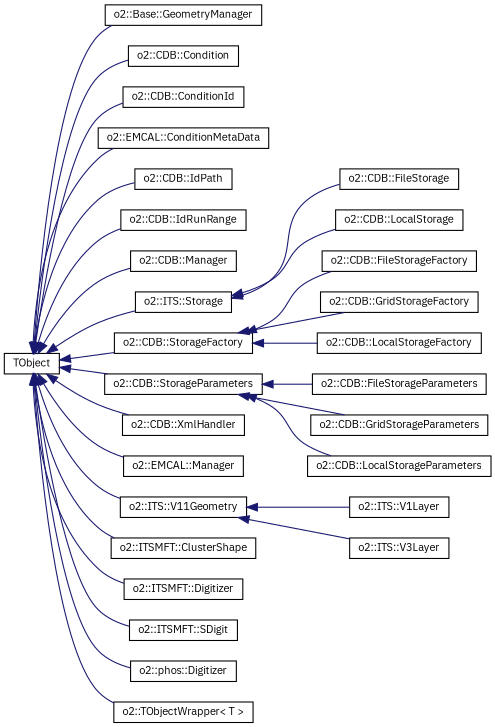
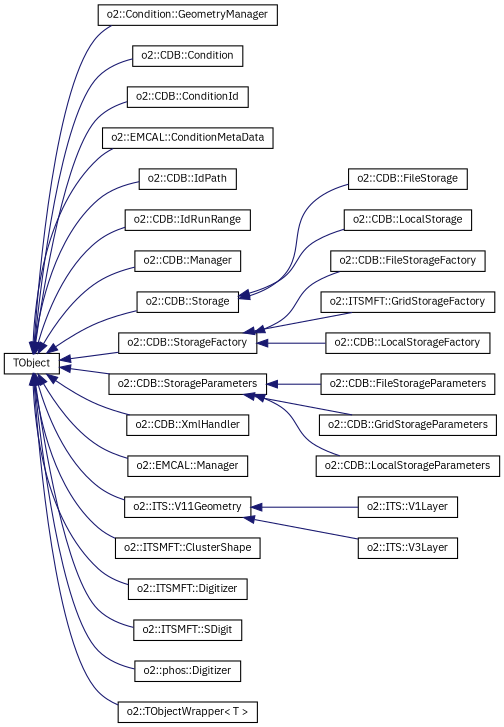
node "o2::Base::GeometryManager": label "o2::Base::GeometryManager" -> "o2::Condition::GeometryManager"
node "o2::ITS::Storage": label "o2::ITS::Storage" -> "o2::CDB::Storage"
node "o2::CDB::GridStorageFactory": label "o2::CDB::GridStorageFactory" -> "o2::ITSMFT::GridStorageFactory"
